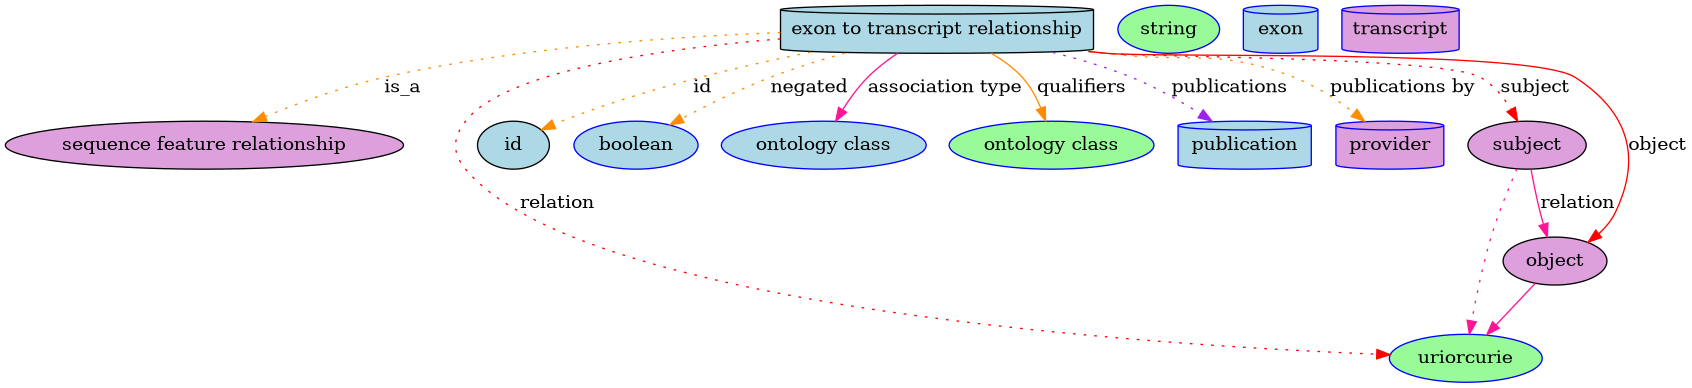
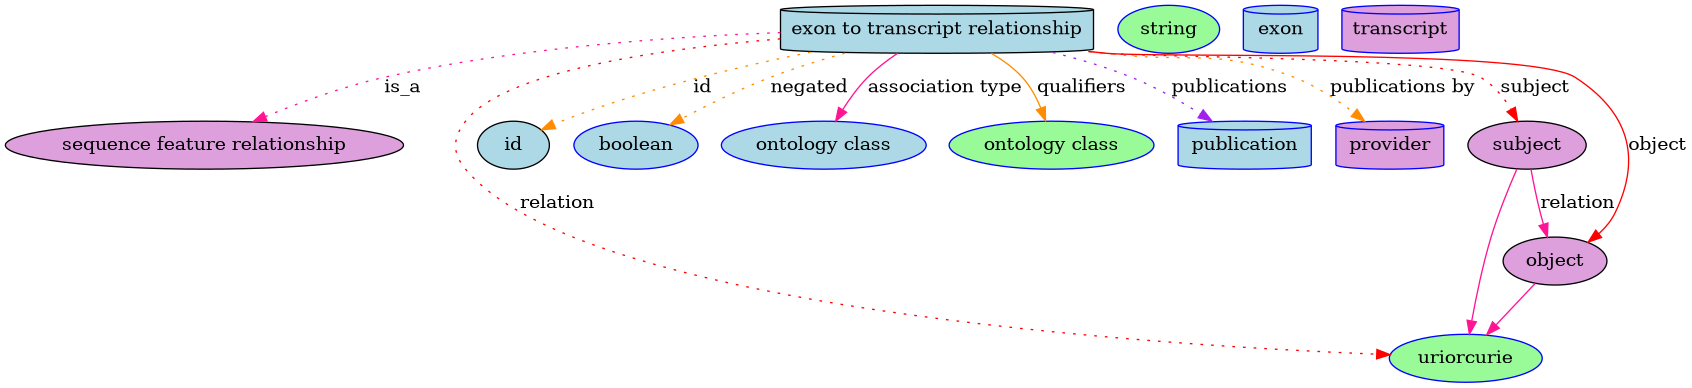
edge "exon to transcript relationship" -> "sequence feature relationship": color darkorange -> deeppink
edge "subject" -> "uriorcurie": style dotted -> solid
